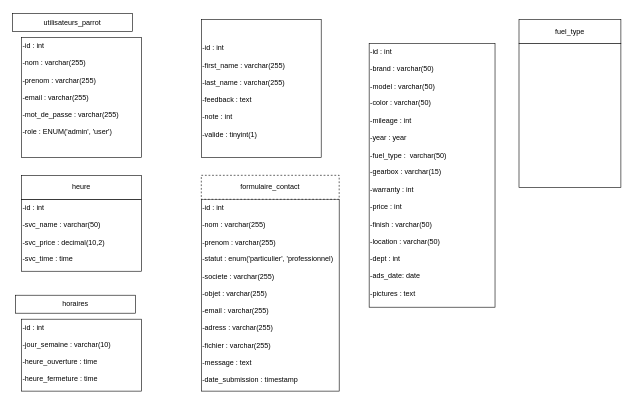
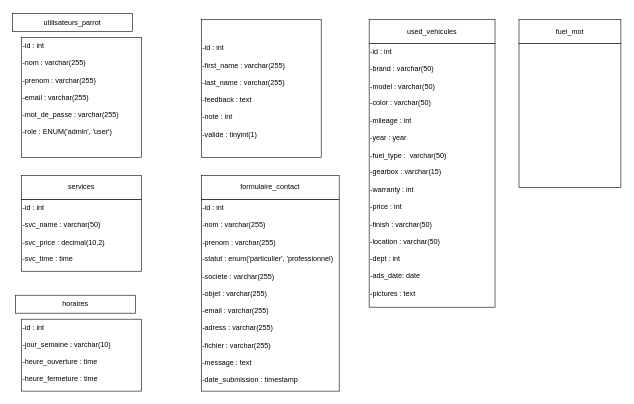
node "used_vehicules": added
node "fuel_type": label "fuel_type" -> "fuel_mot"
node "heure": label "heure" -> "services"
node "formulaire_contact": style dashed -> solid
